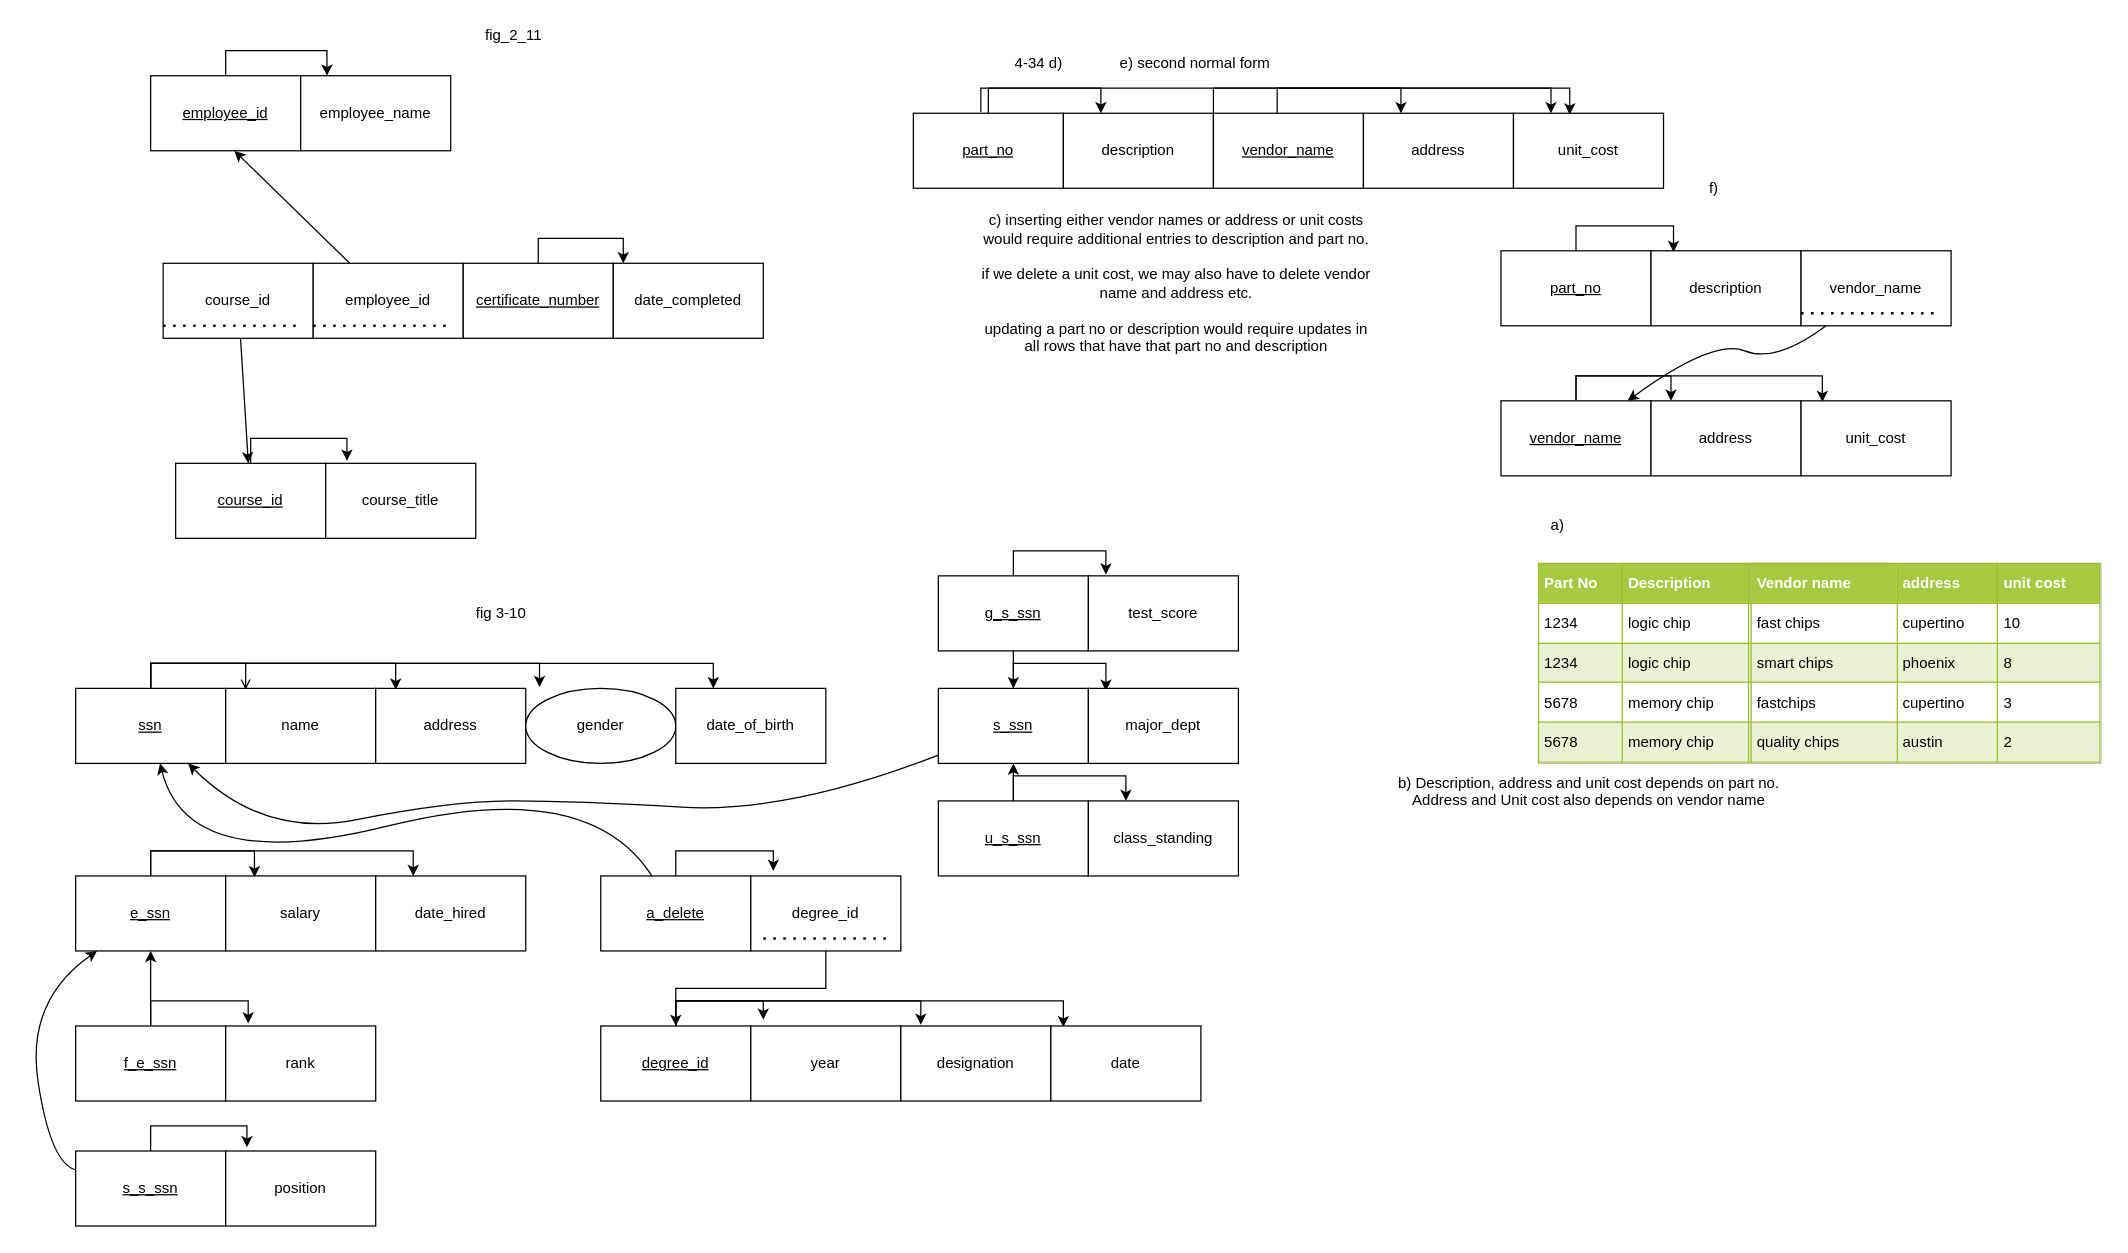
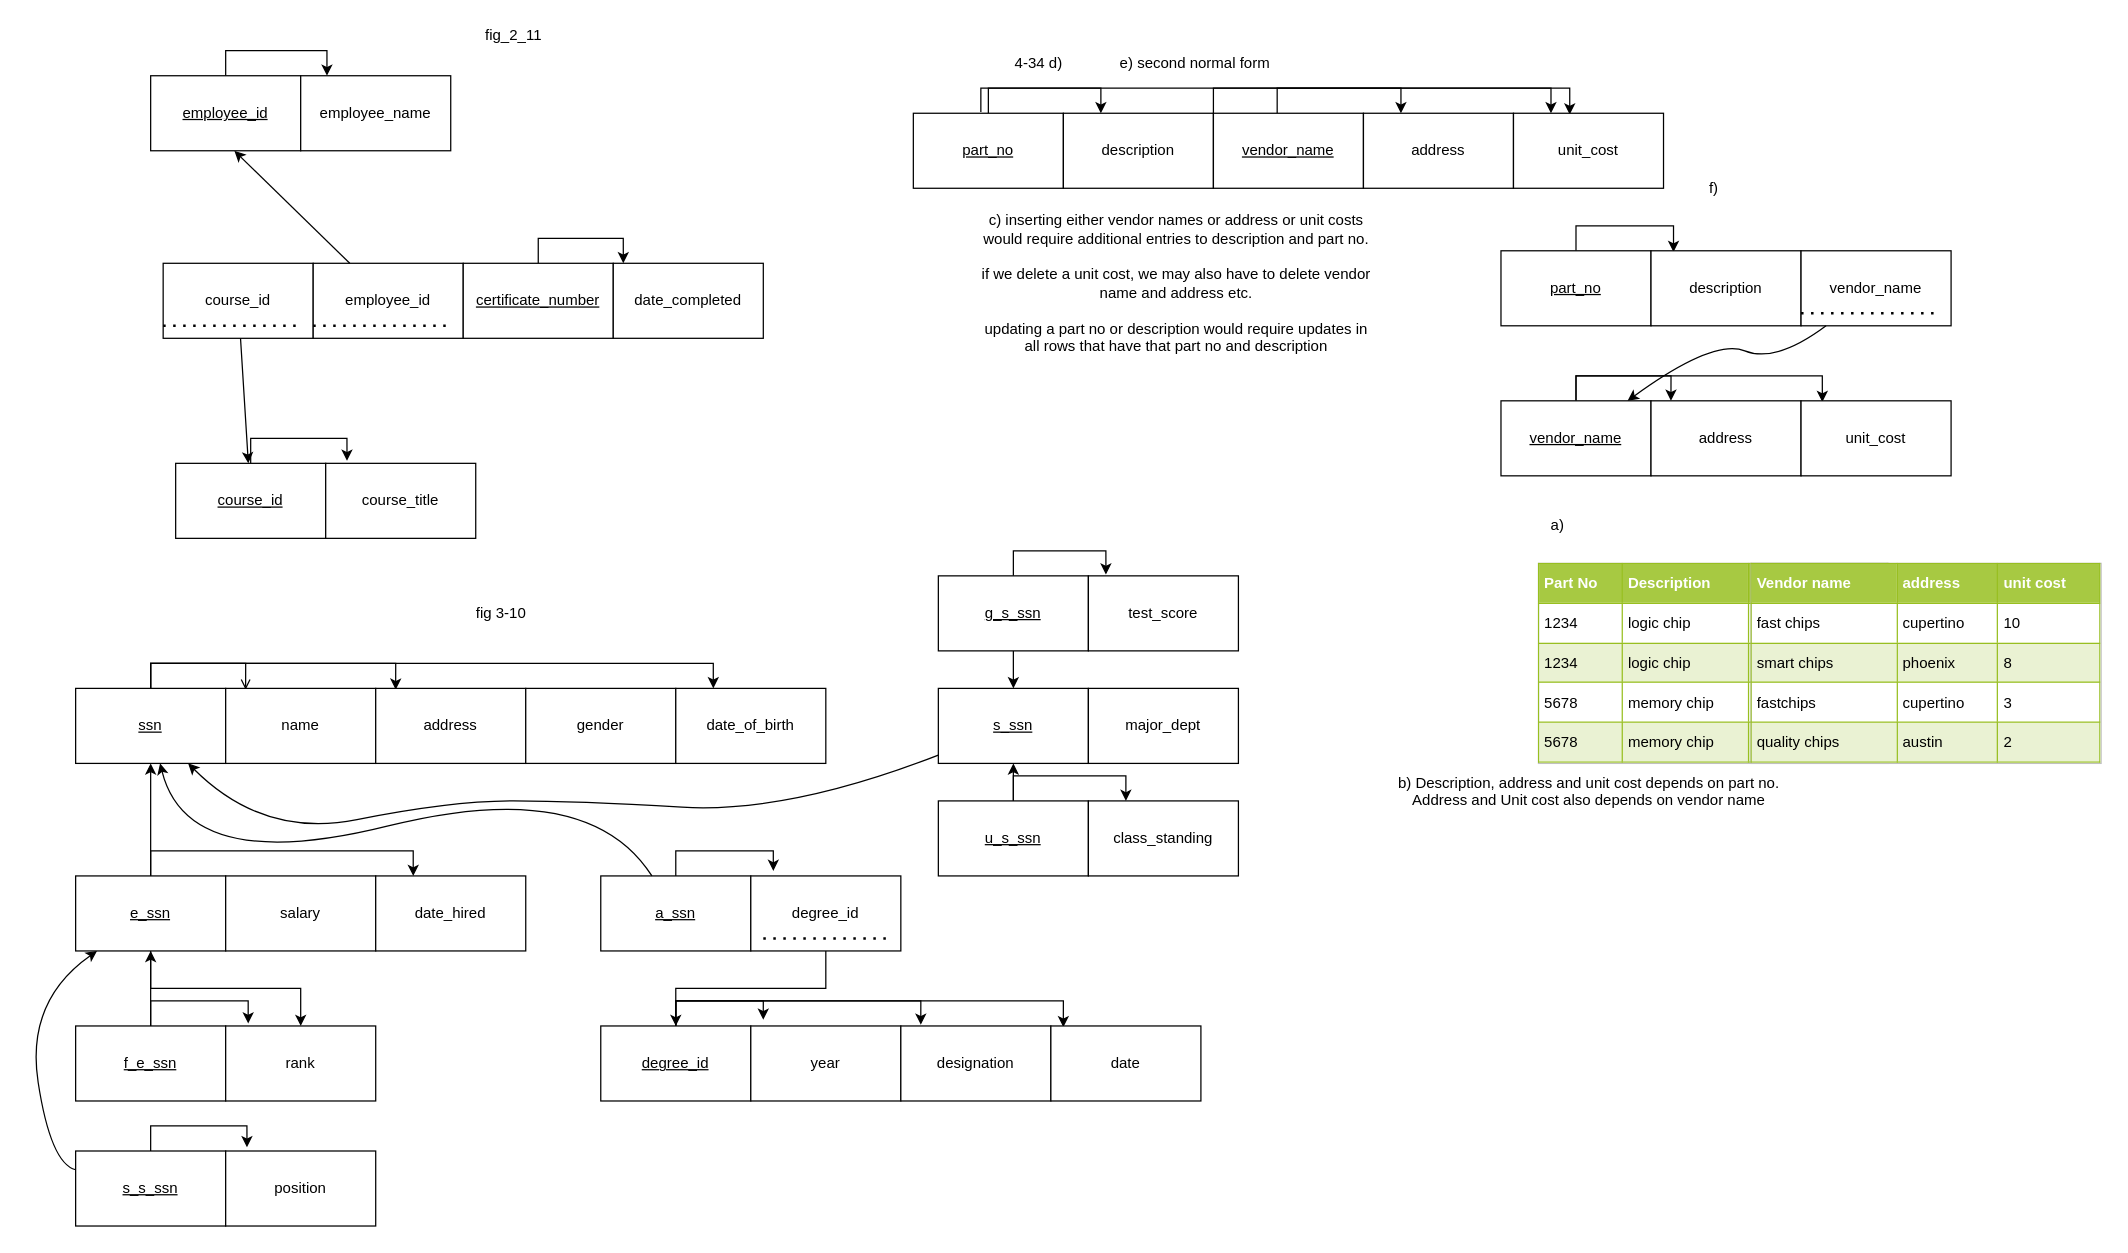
edge "s_ssn" -> "major_dept": removed
edge "ssn" -> "gender": removed
node "gender": shape ellipse -> rectangle
edge "e_ssn" -> "ssn": added
edge "e_ssn" -> "salary": now "e_ssn" -> "rank"
node "a_delete": label "a_delete" -> "a_ssn"
